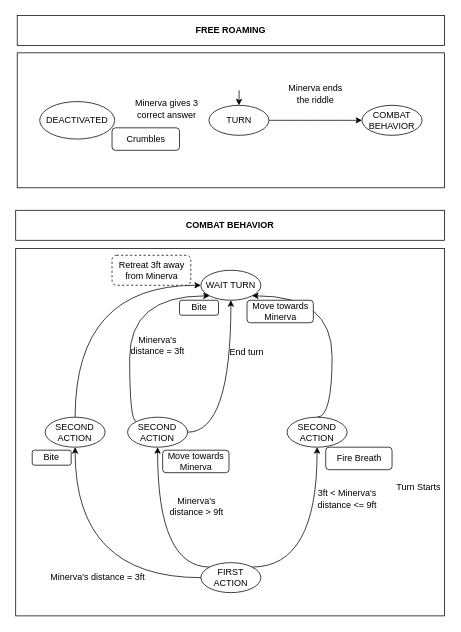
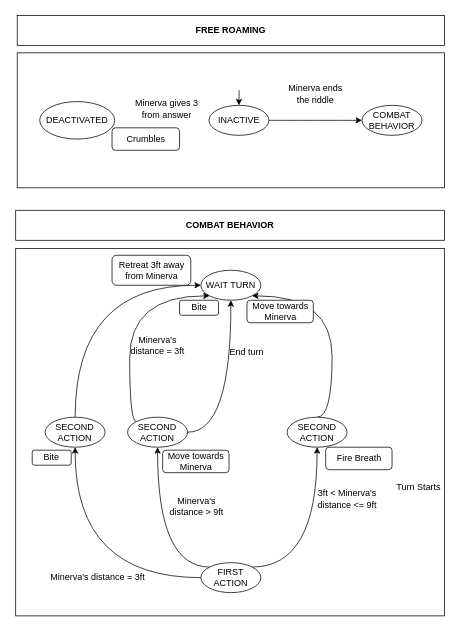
node "Minerva gives 3 correct answer": label "Minerva gives 3 correct answer" -> "Minerva gives 3 from answer"
node "TURN": label "TURN" -> "INACTIVE"
node "Retreat 3ft away from Minerva": style dashed -> solid
